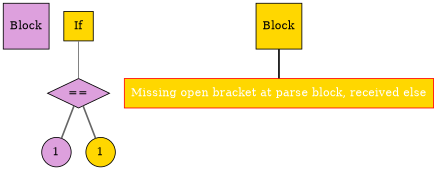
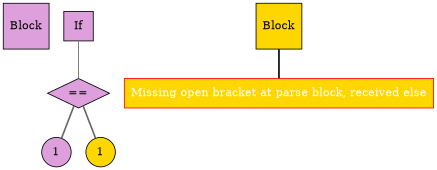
node "If": fillcolor gold -> plum
